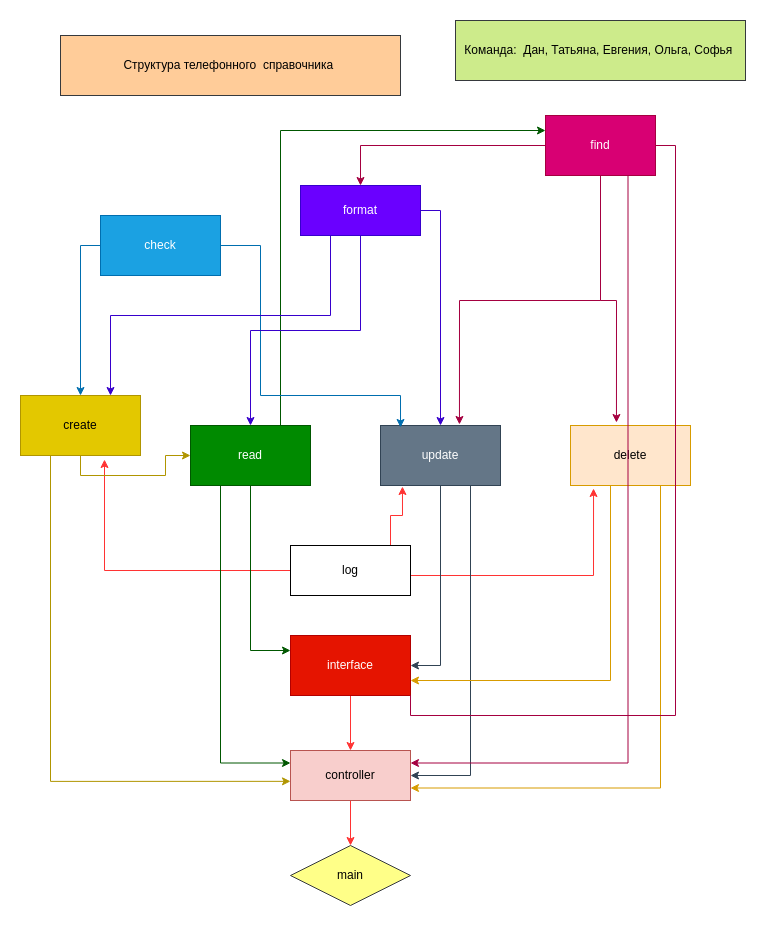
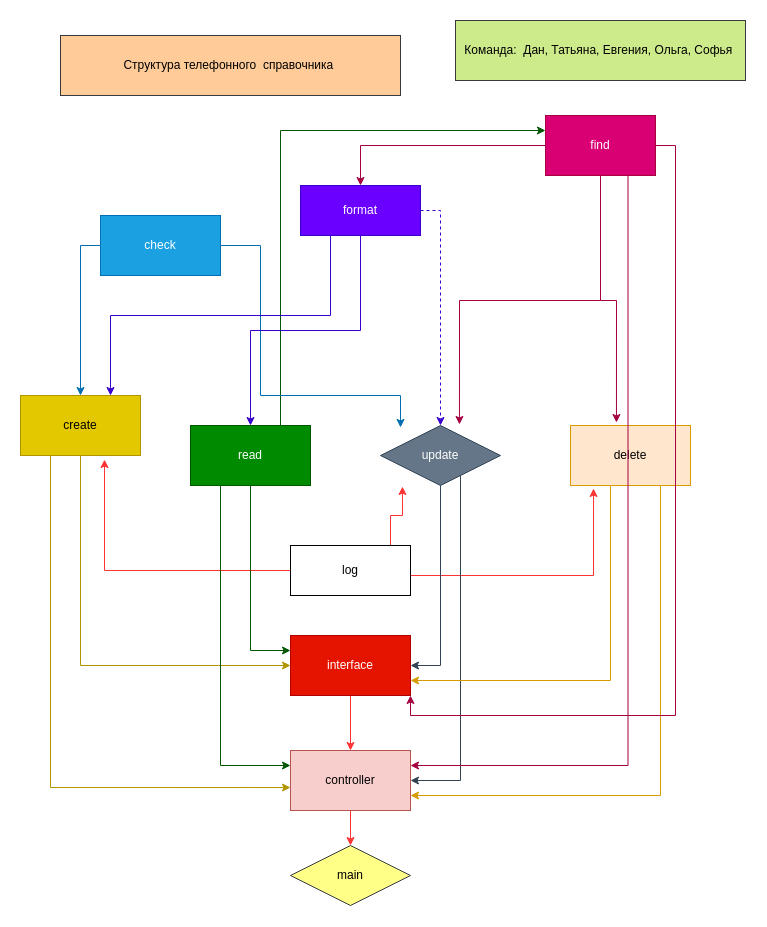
edge "format" -> "update": style solid -> dashed
node "update": shape rectangle -> diamond
edge "create" -> "read": now "create" -> "interface"
edge "find" -- "interface": arrowhead none -> classic
node "controller": size 120x50 -> 120x60
